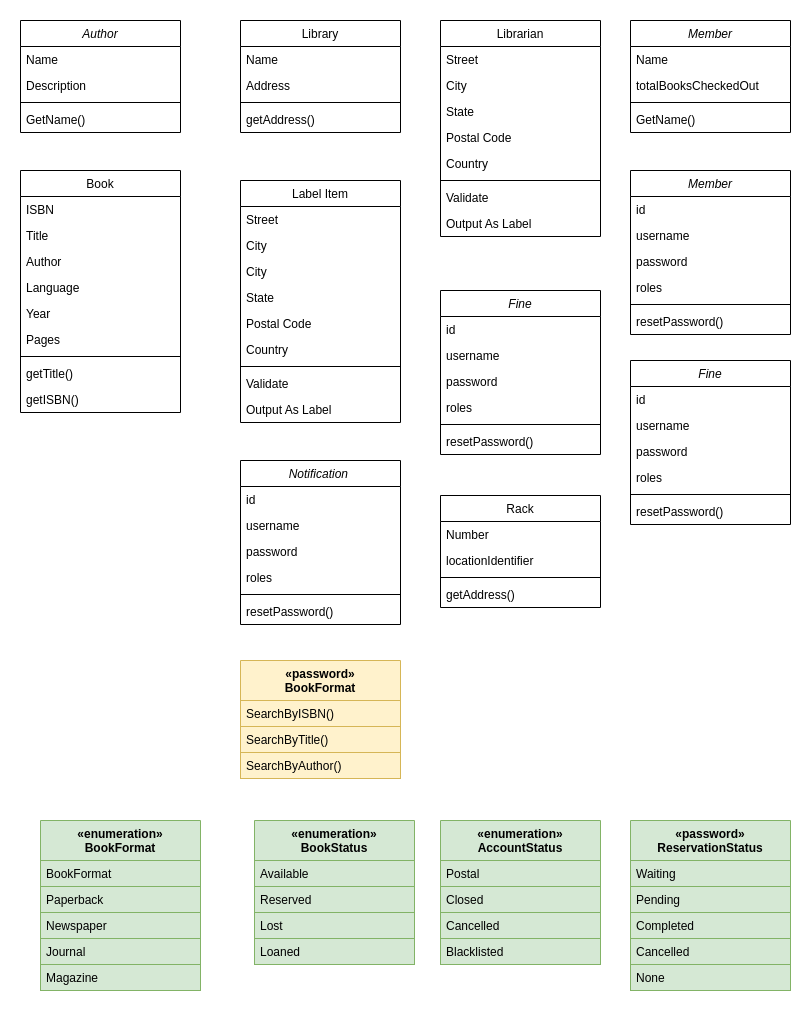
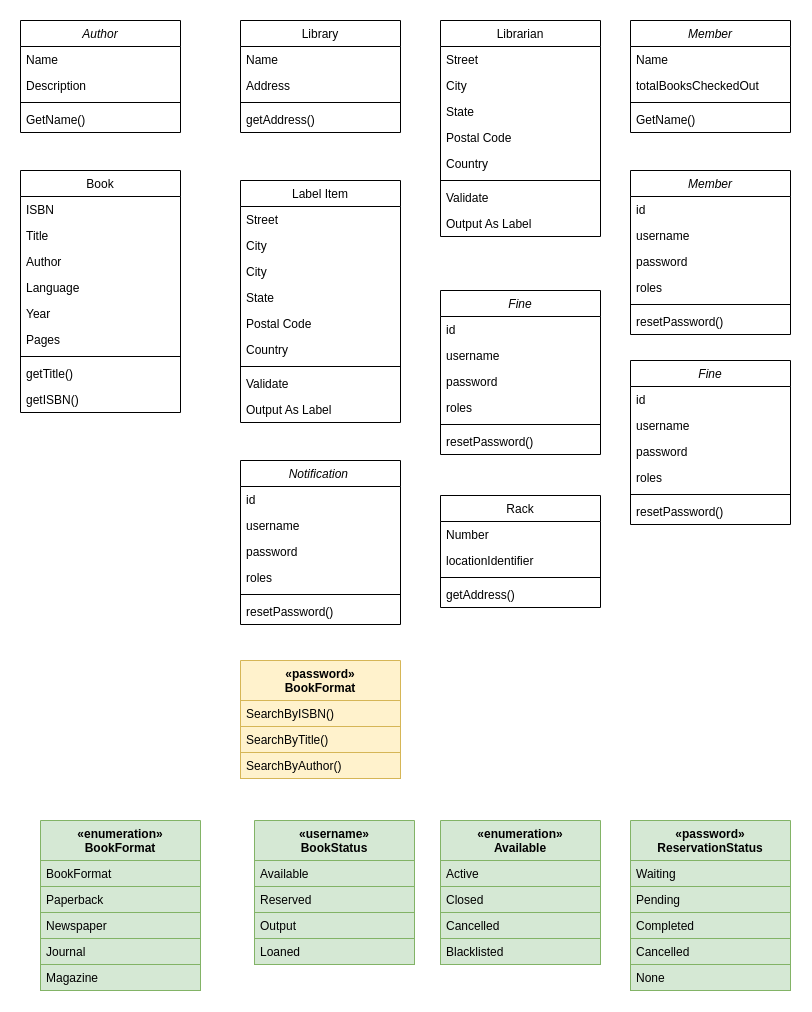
node "«enumeration» BookStatus": label "«enumeration» BookStatus" -> "«username» BookStatus"
node "«enumeration» AccountStatus": label "«enumeration» AccountStatus" -> "«enumeration» Available"
node "Postal": label "Postal" -> "Active"
node "Lost": label "Lost" -> "Output"
